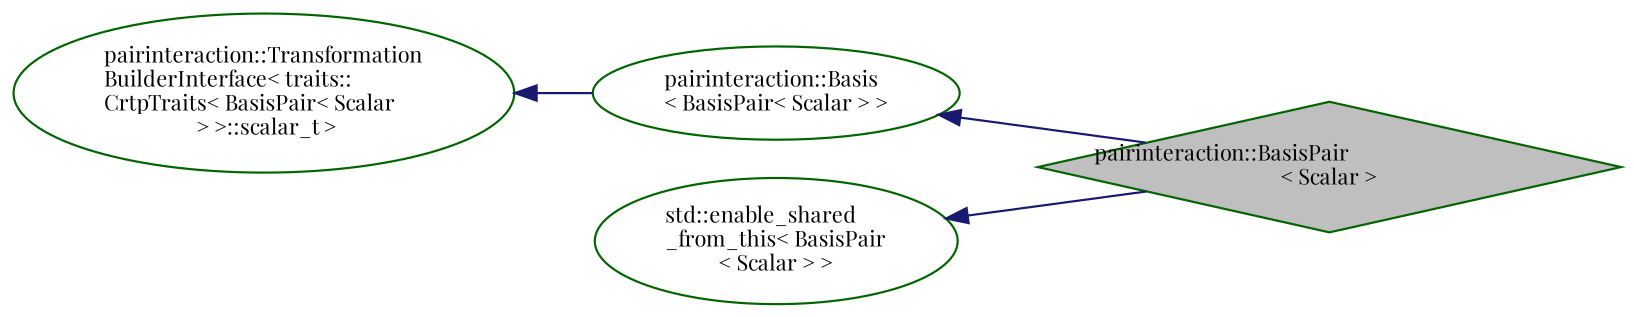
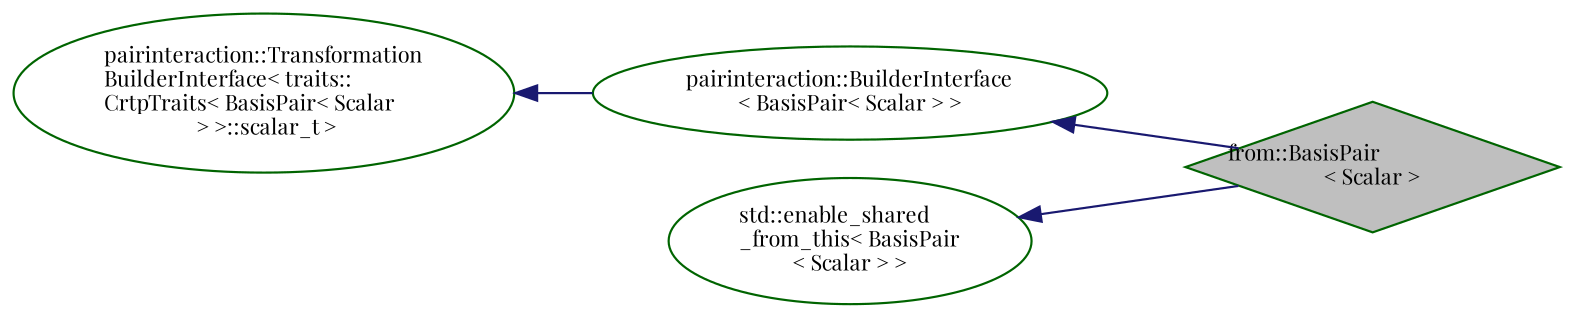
node "pairinteraction::Basis < BasisPair< Scalar > >": label "pairinteraction::Basis < BasisPair< Scalar > >" -> "pairinteraction::BuilderInterface < BasisPair< Scalar > >"
node "pairinteraction::BasisPair < Scalar >": label "pairinteraction::BasisPair < Scalar >" -> "from::BasisPair < Scalar >"
